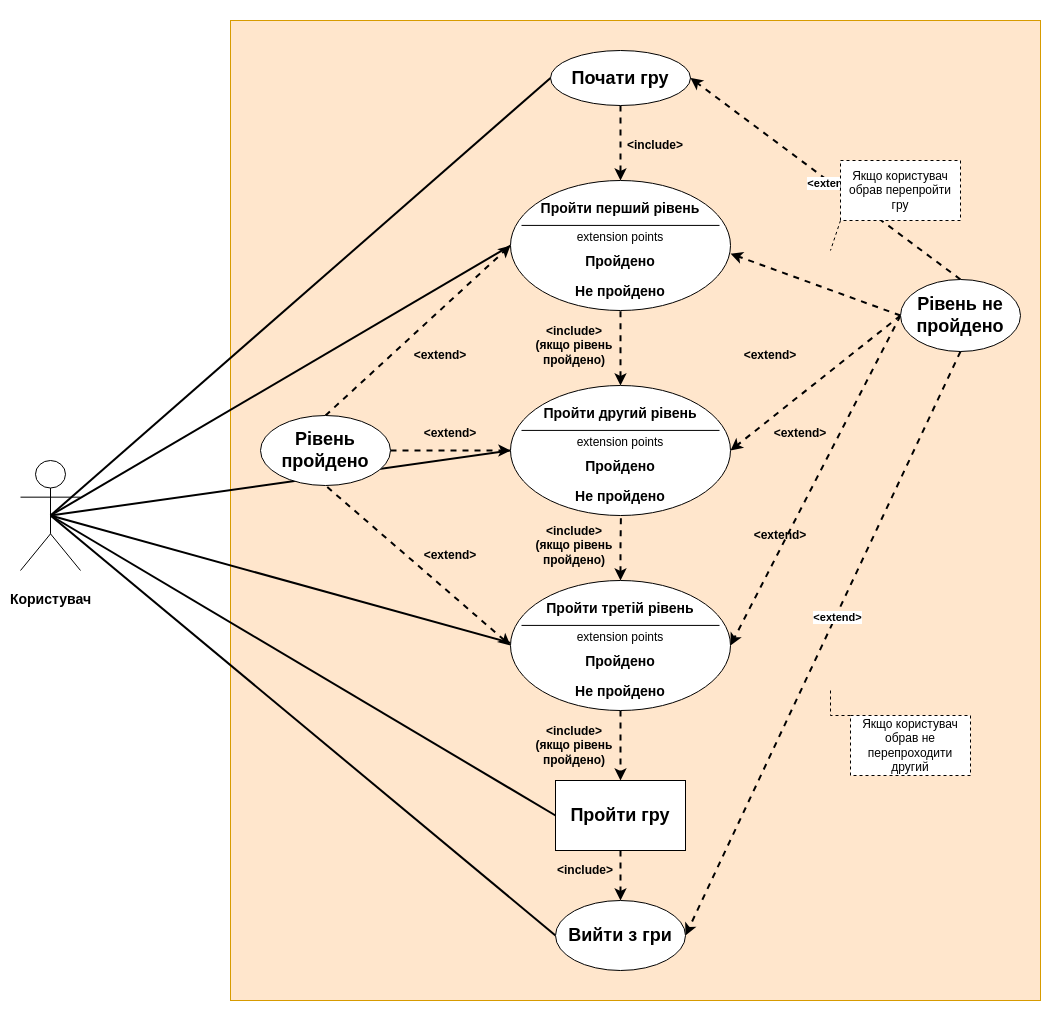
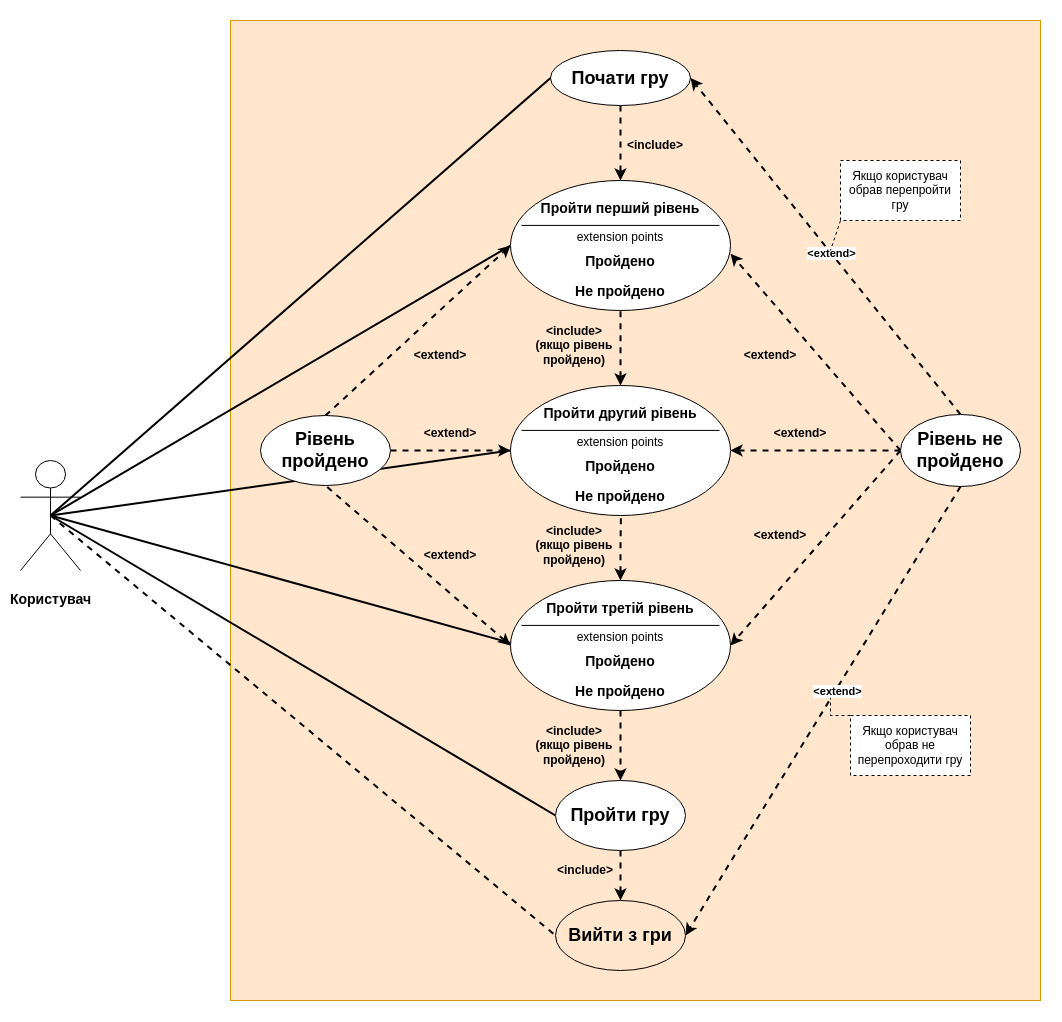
node "Рівень не пройдено": moved (961, 316) -> (961, 451)
edge "Користувач" -- "Вийти з гри": style solid -> dashed
node "Якщо користувач обрав не перепроходити другий": label "Якщо користувач обрав не перепроходити другий" -> "Якщо користувач обрав не перепроходити гру"
node "Пройти гру": shape rectangle -> ellipse
node "Вийти з гри": fillcolor #ffffff -> #ffe6cc
